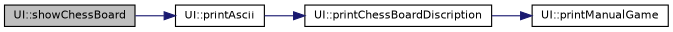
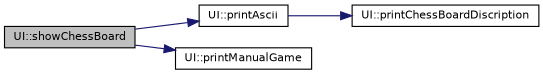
edge "UI::printChessBoardDiscription" -> "UI::printManualGame": now "UI::showChessBoard" -> "UI::printManualGame"
